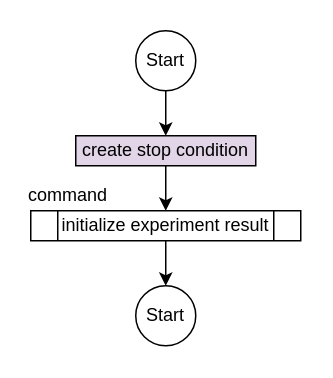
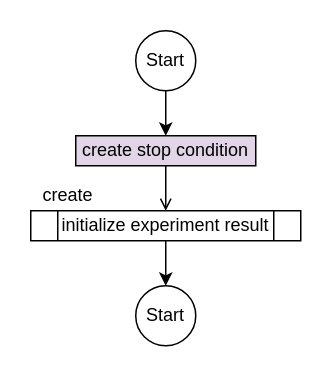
node "command": label "command" -> "create"
edge "create stop condition" -> "initialize experiment result": arrowhead classic -> open
